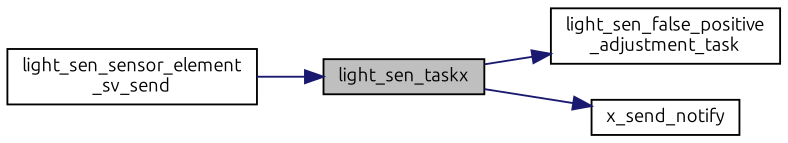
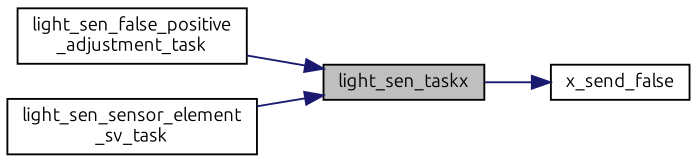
edge "light_sen_taskx" -> "light_sen_false_positive _adjustment_task": reversed
node "light_sen_sensor_element _sv_send": label "light_sen_sensor_element _sv_send" -> "light_sen_sensor_element _sv_task"
node "x_send_notify": label "x_send_notify" -> "x_send_false"
